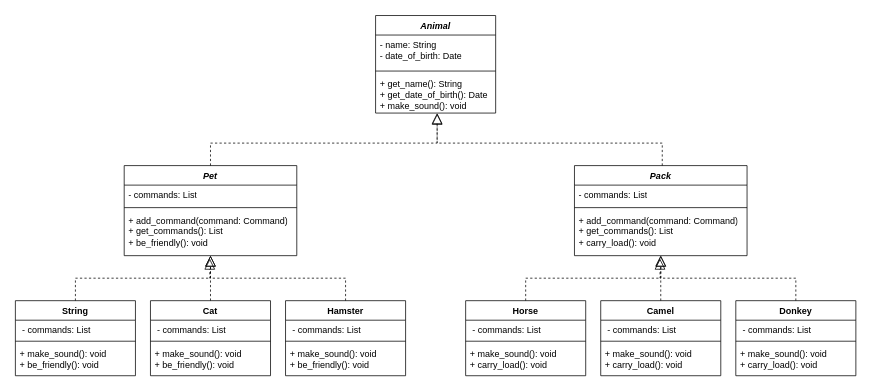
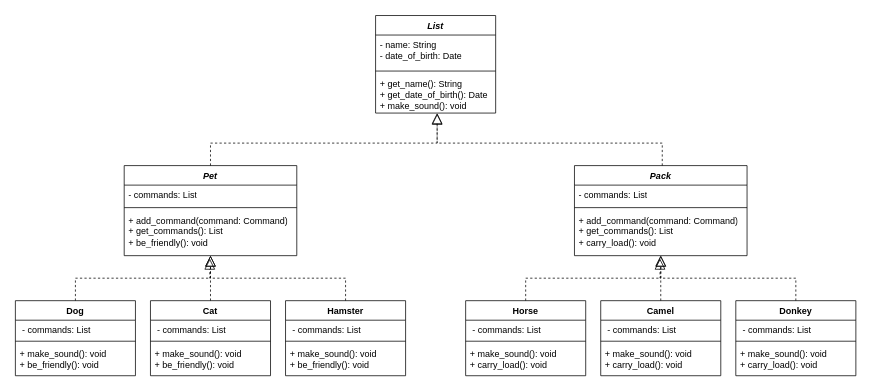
node "Animal": label "Animal" -> "List"
node "String": label "String" -> "Dog"
